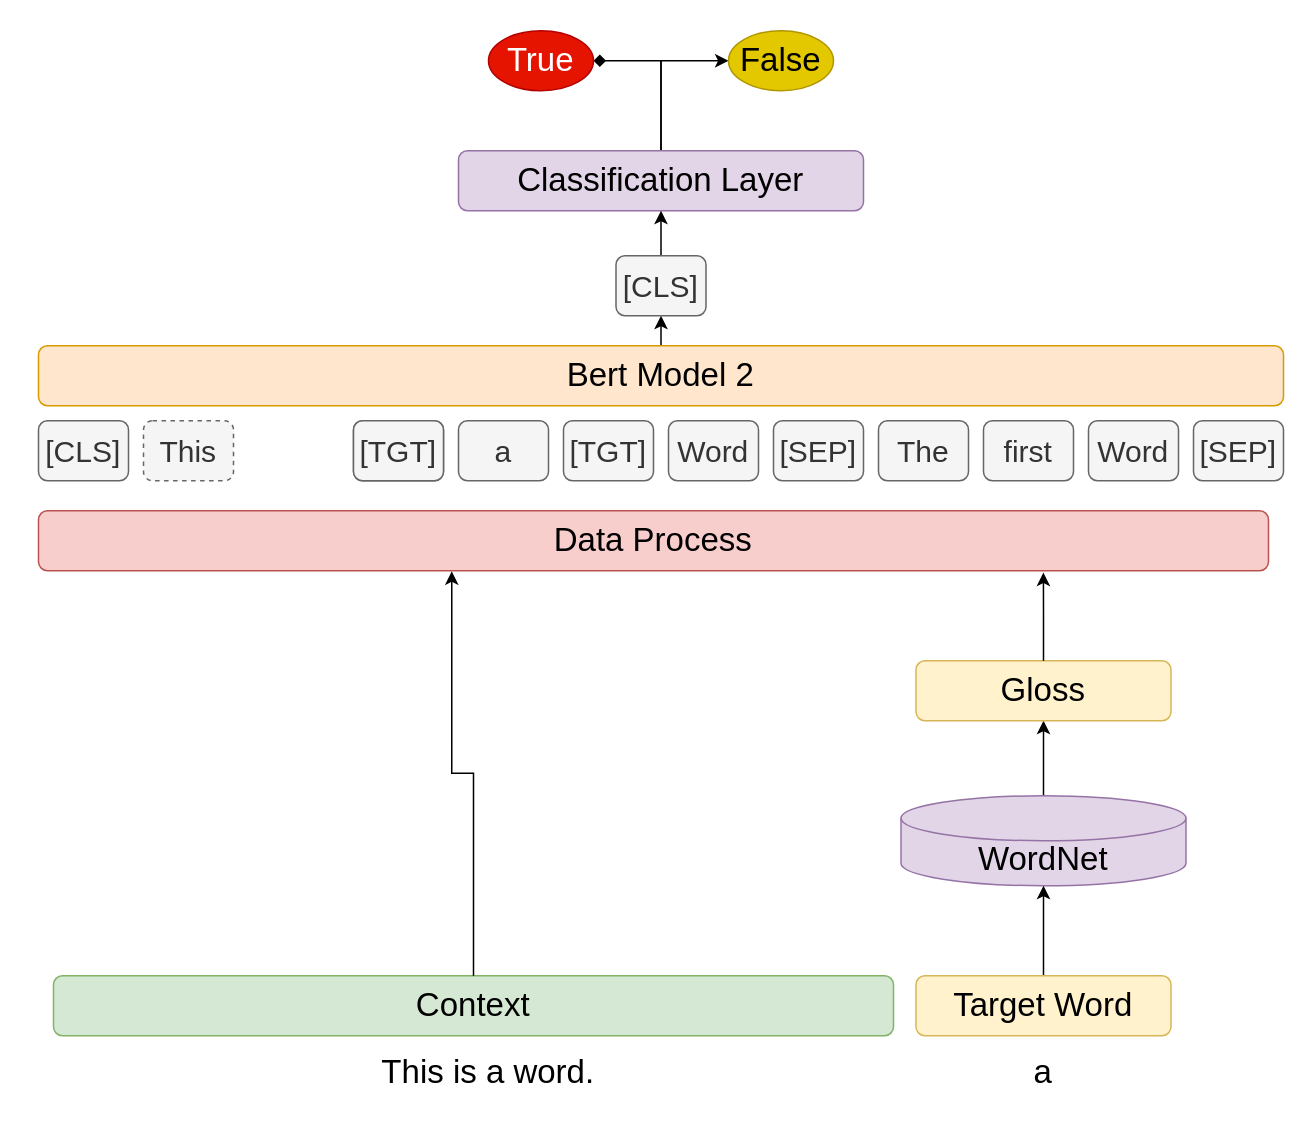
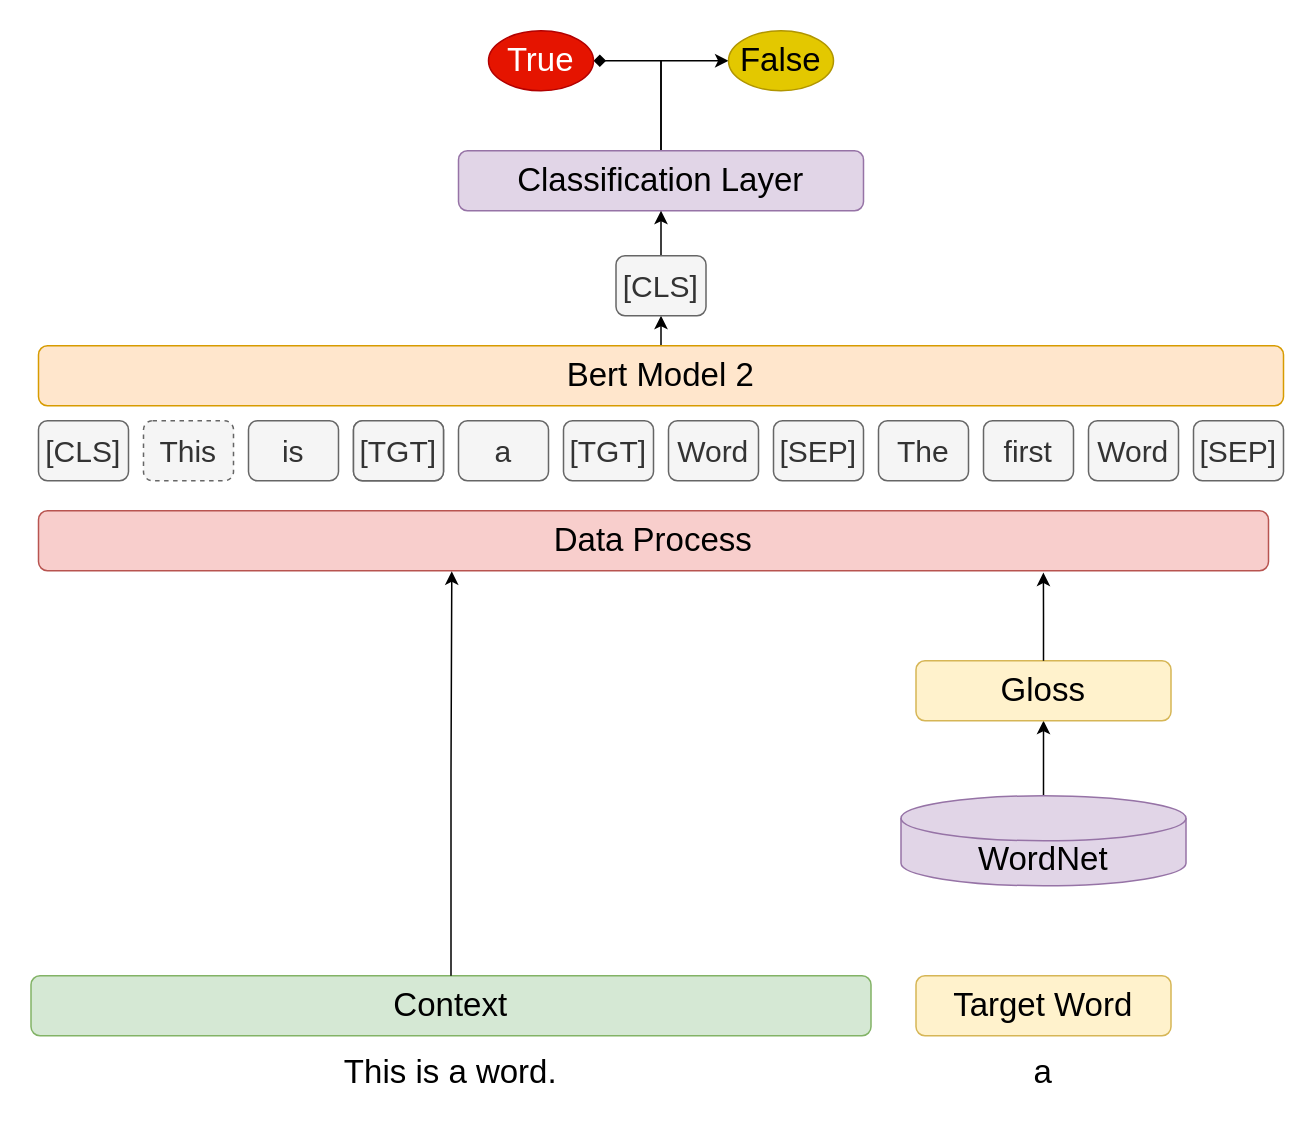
node "is": added
edge "Target Word" -> "WordNet": removed
node "Context": moved (473, 1006) -> (451, 1006)
node "This is a word.": moved (488, 1073) -> (451, 1073)
